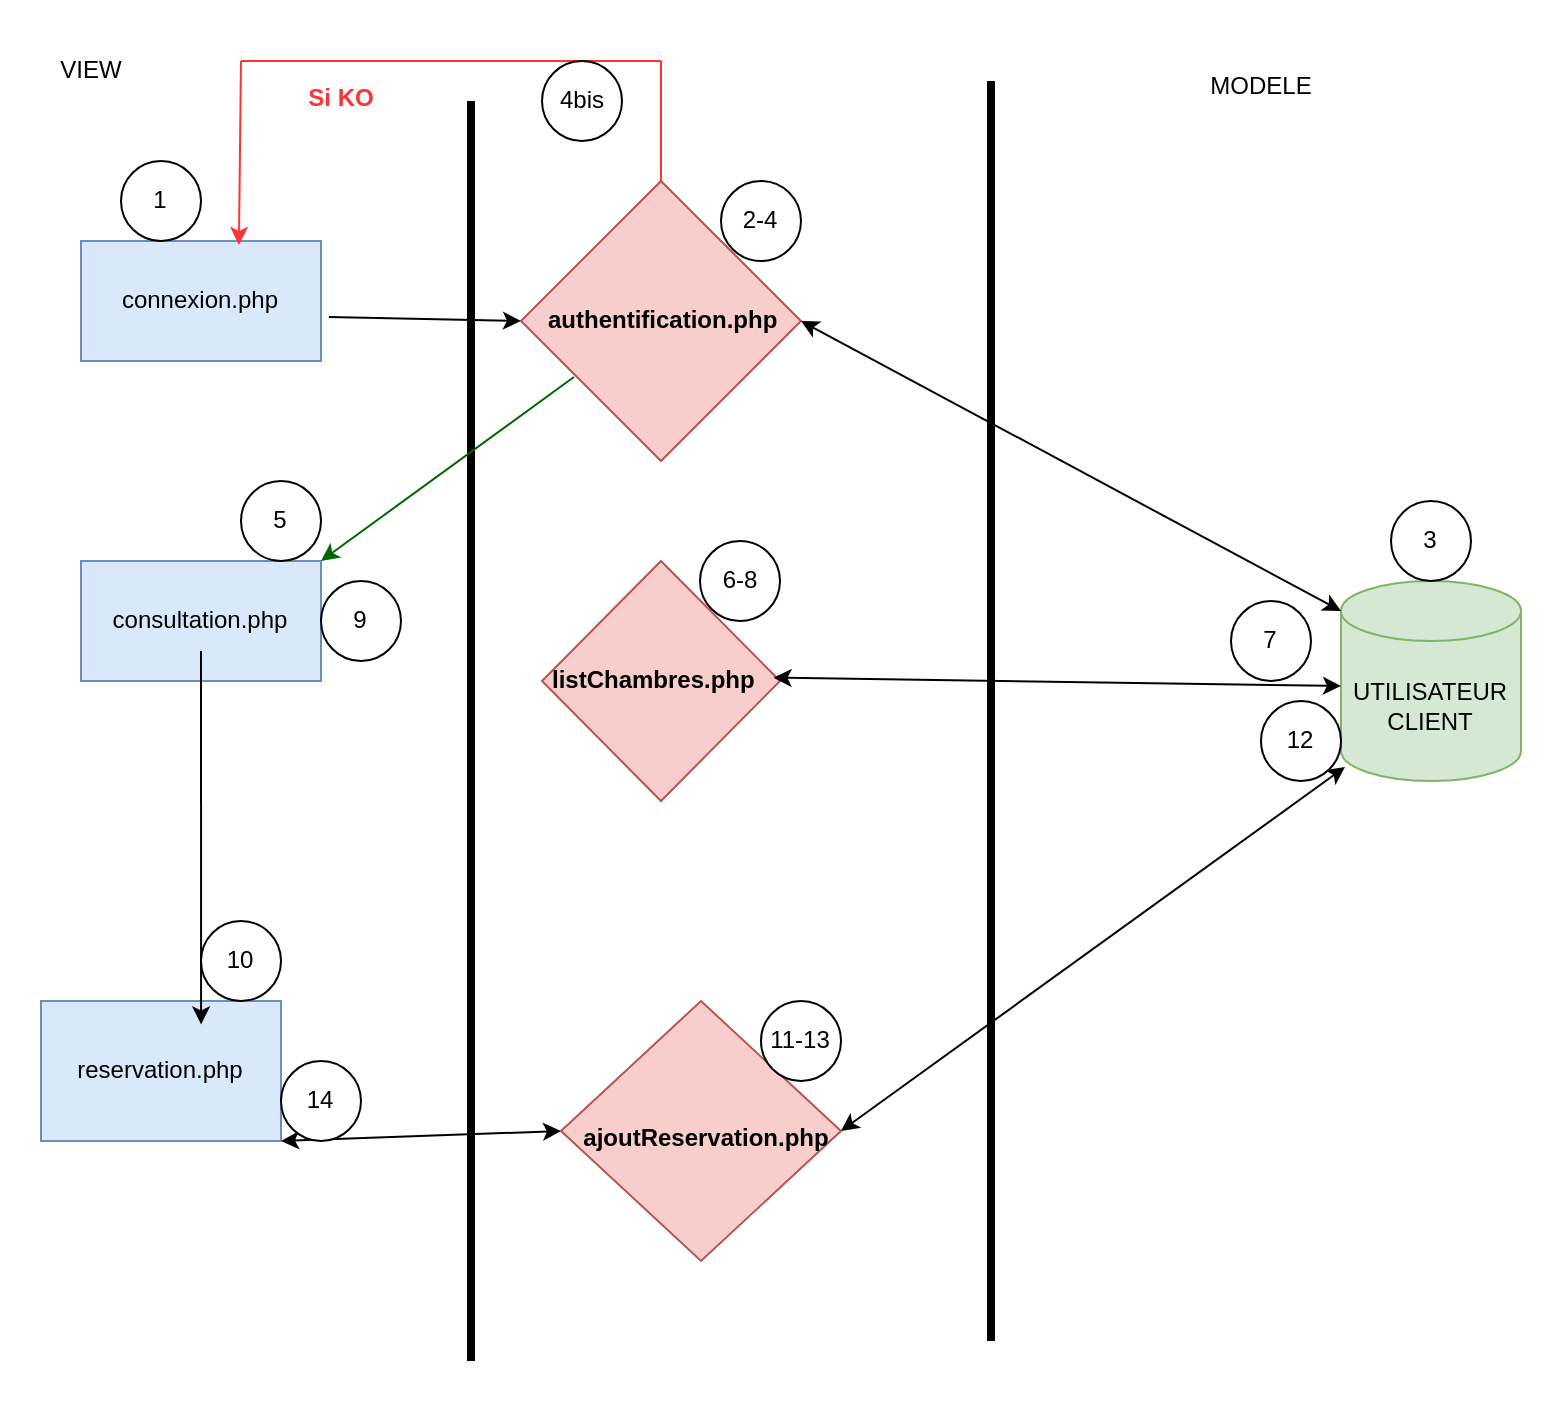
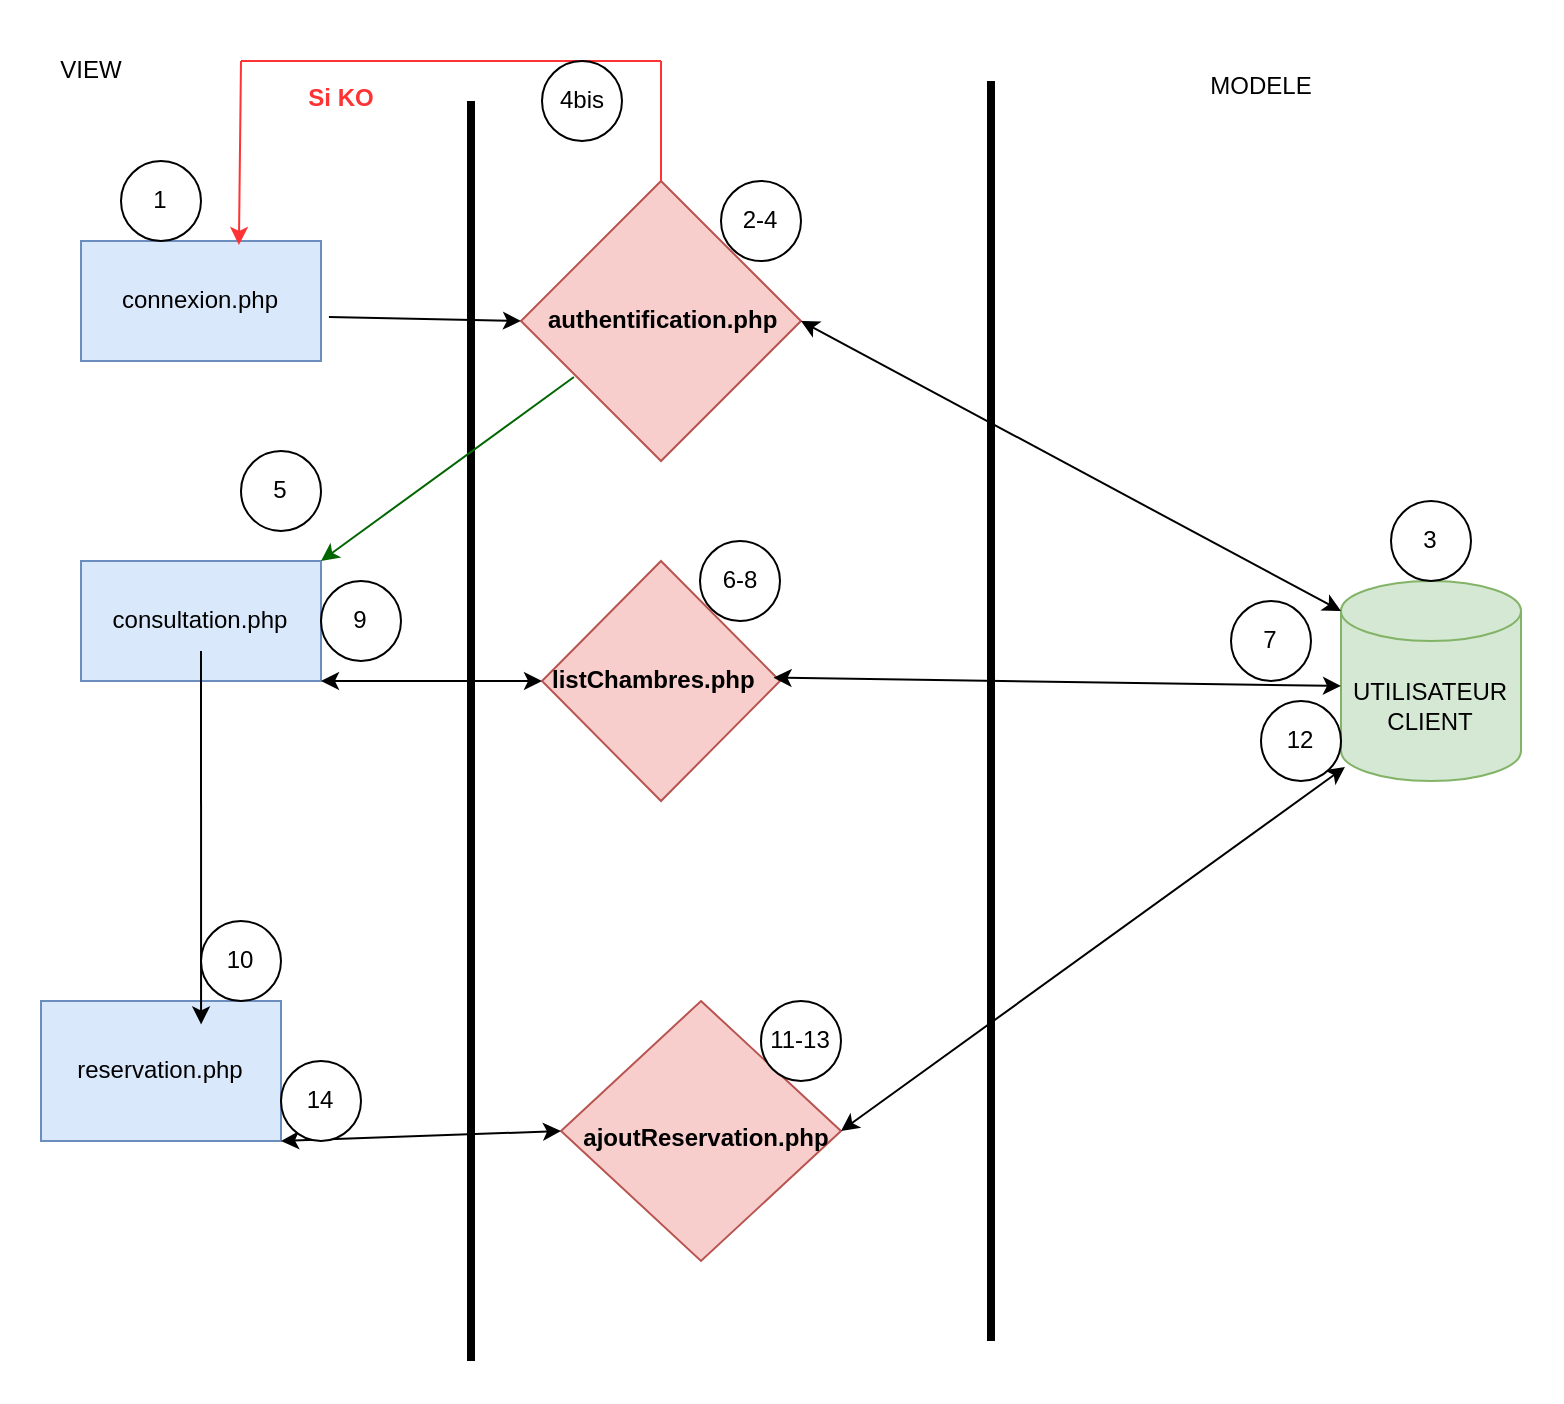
node "5": moved (281, 521) -> (281, 491)
edge "consultation.php" -- "listChambres.php": added
